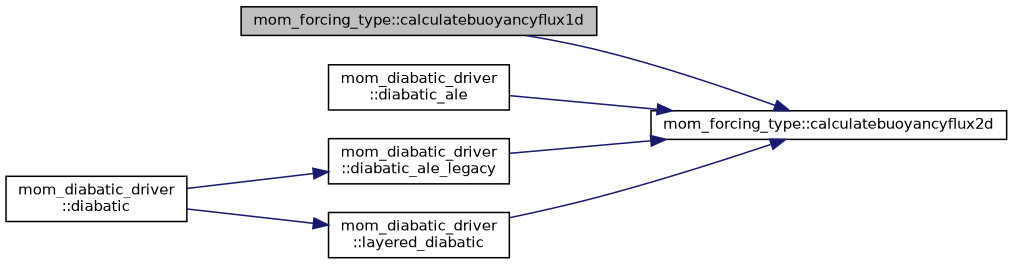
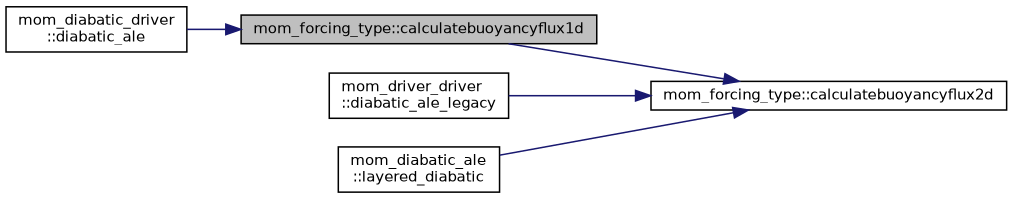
edge "mom_diabatic_driver ::diabatic_ale" -> "mom_forcing_type::calculatebuoyancyflux2d": now "mom_diabatic_driver ::diabatic_ale" -> "mom_forcing_type::calculatebuoyancyflux1d"
node "mom_diabatic_driver ::diabatic_ale_legacy": label "mom_diabatic_driver ::diabatic_ale_legacy" -> "mom_driver_driver ::diabatic_ale_legacy"
node "mom_diabatic_driver ::diabatic": removed
node "mom_diabatic_driver ::layered_diabatic": label "mom_diabatic_driver ::layered_diabatic" -> "mom_diabatic_ale ::layered_diabatic"
